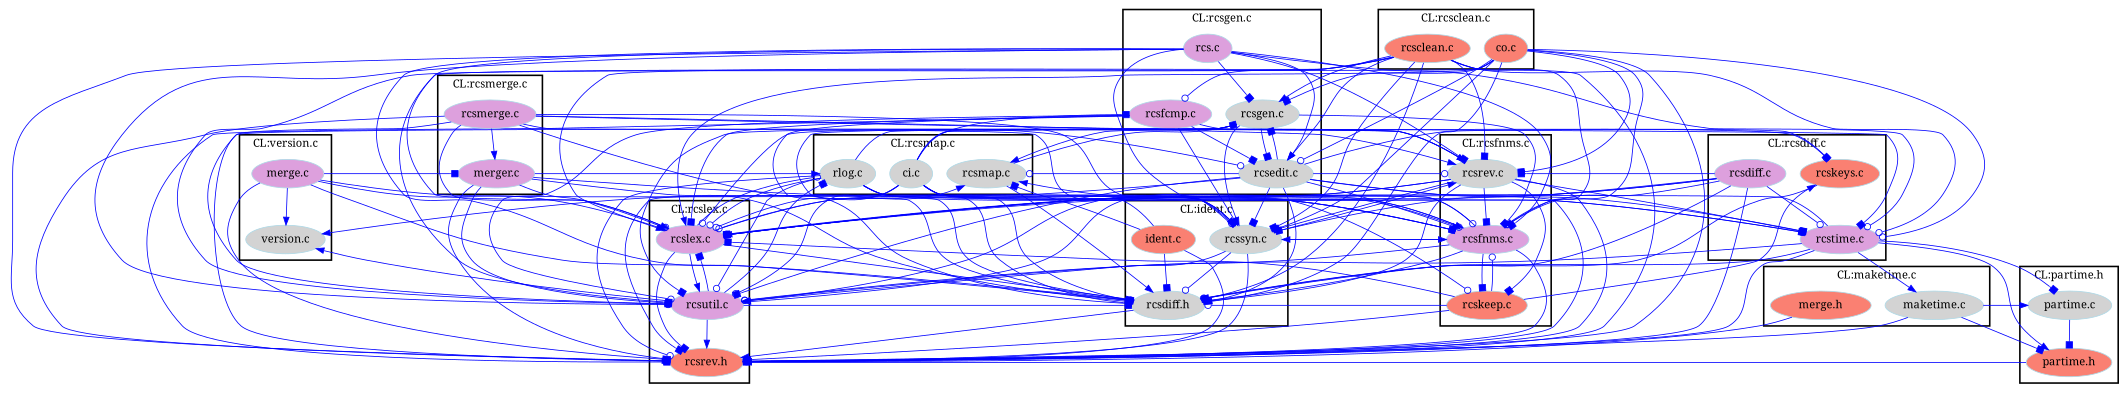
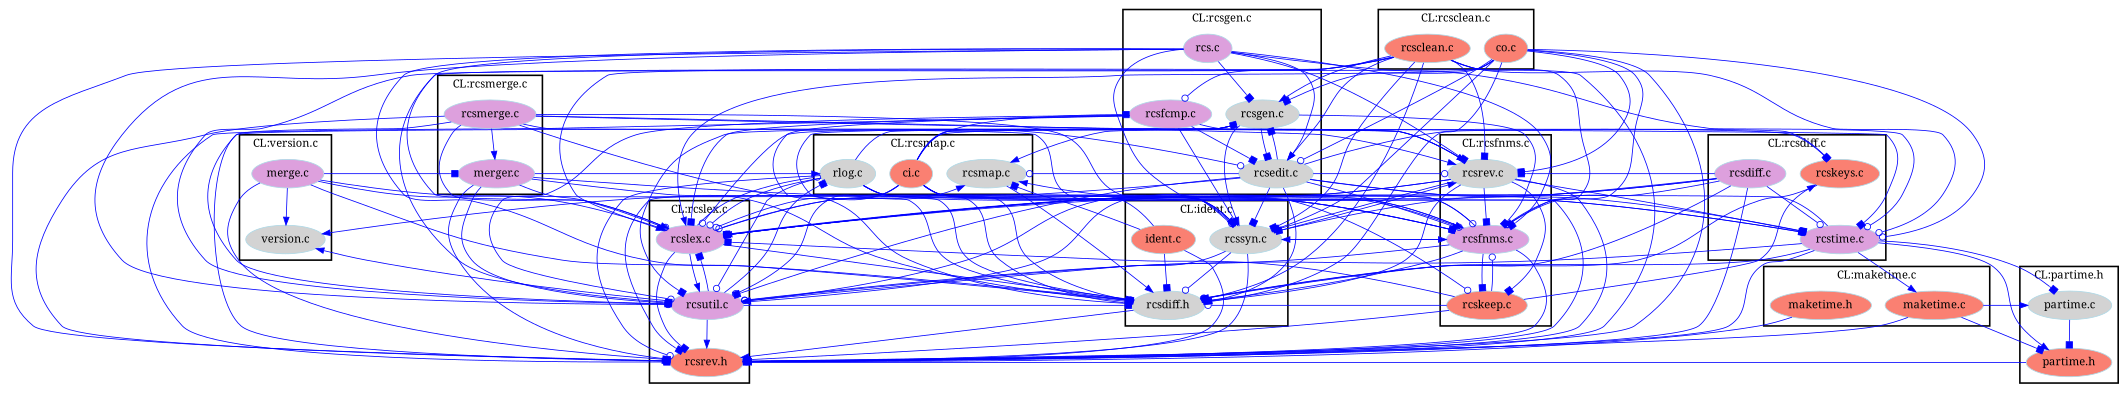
edge "rcsmap.c" -> "rcsgen.c": now "ci.c" -> "rcsgen.c"
node "ci.c": fillcolor lightgrey -> salmon
node "merge.h": label "merge.h" -> "maketime.h"
node "maketime.c": fillcolor lightgrey -> salmon
